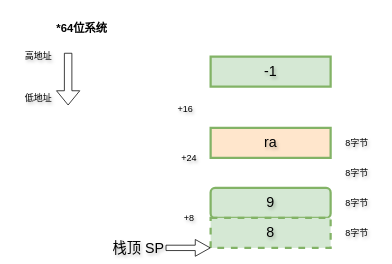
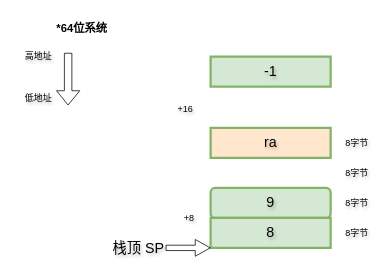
node "+24": removed
node "8": style dashed -> solid
